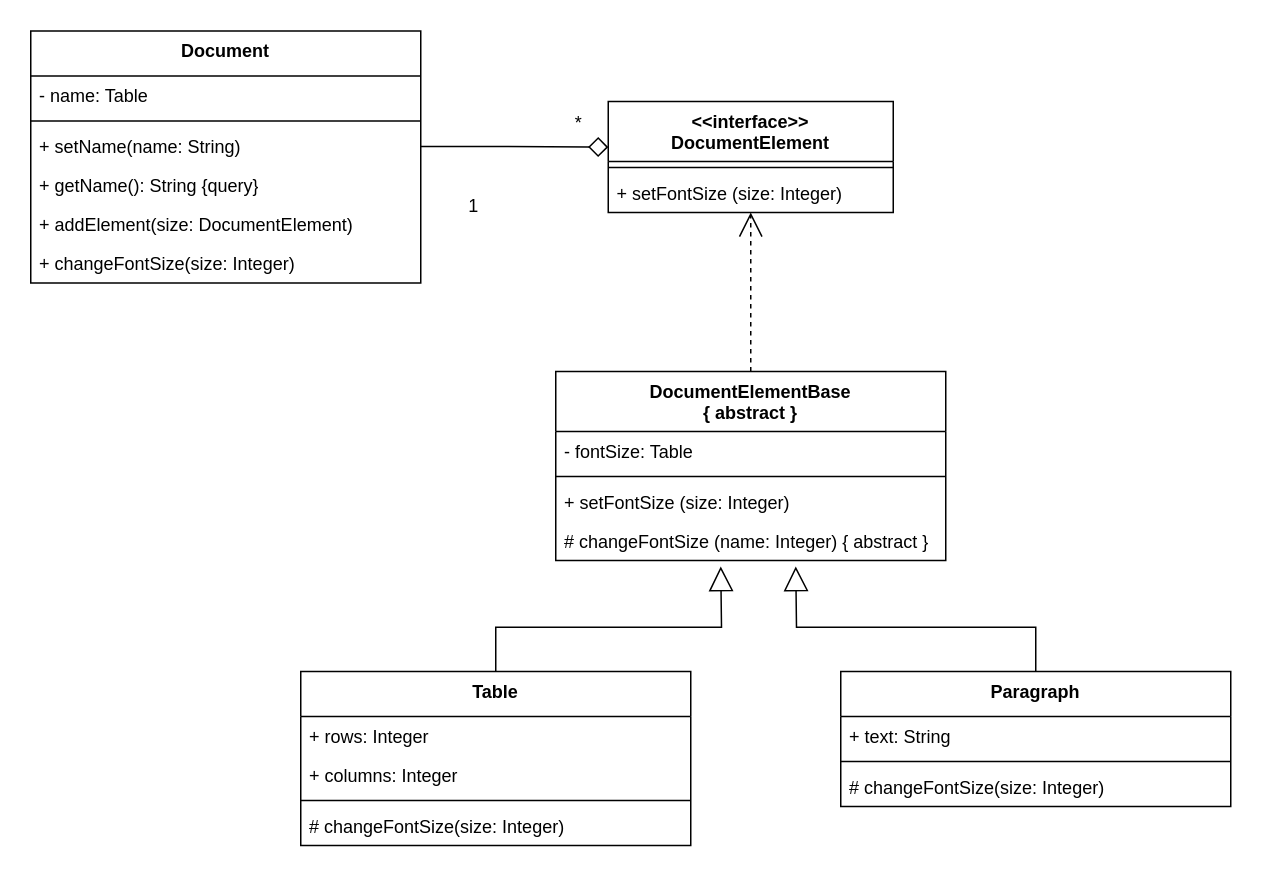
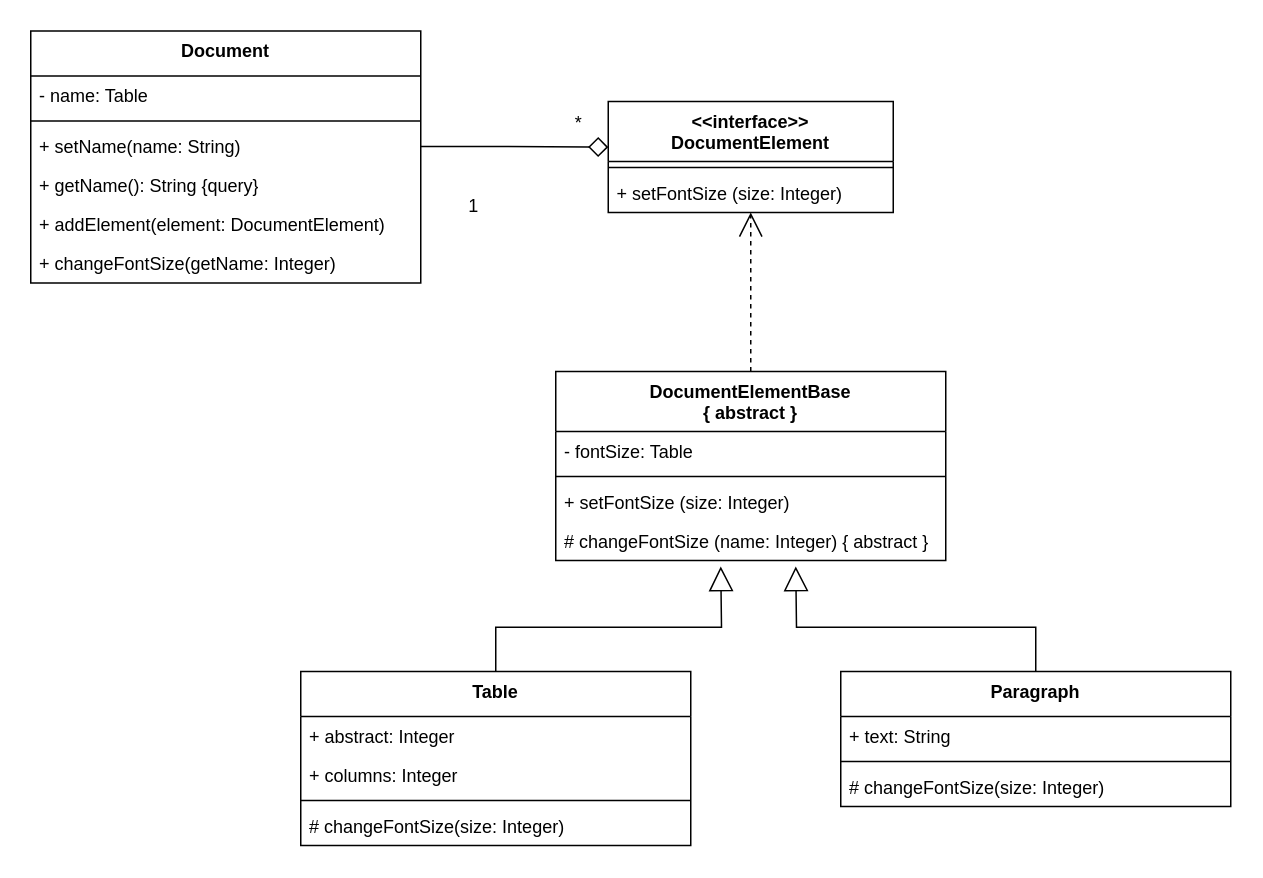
node "+ addElement(size: DocumentElement)": label "+ addElement(size: DocumentElement)" -> "+ addElement(element: DocumentElement)"
node "+ changeFontSize(size: Integer)": label "+ changeFontSize(size: Integer)" -> "+ changeFontSize(getName: Integer)"
node "+ rows: Integer": label "+ rows: Integer" -> "+ abstract: Integer"
